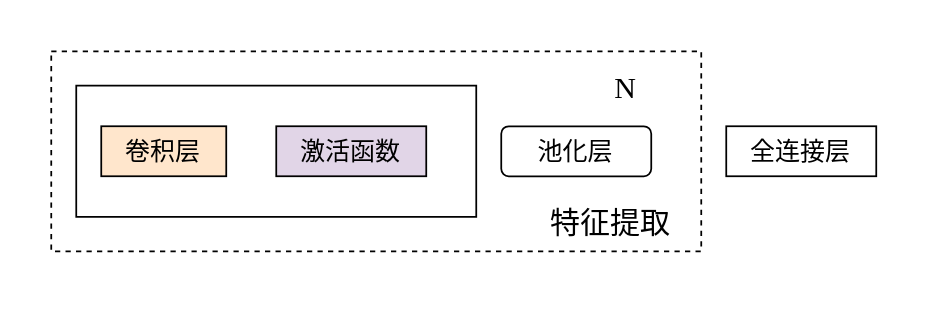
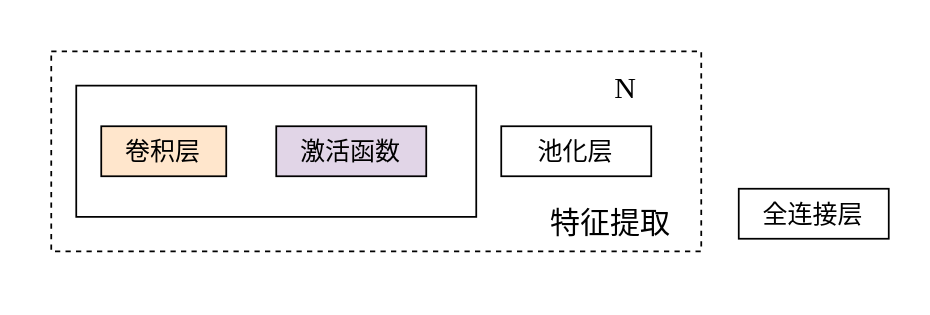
node "池化层": shape rounded rectangle -> rectangle
node "全连接层": moved (801, 151) -> (814, 214)
